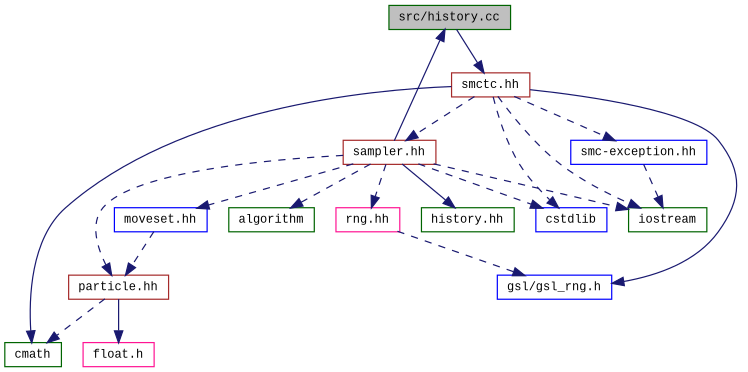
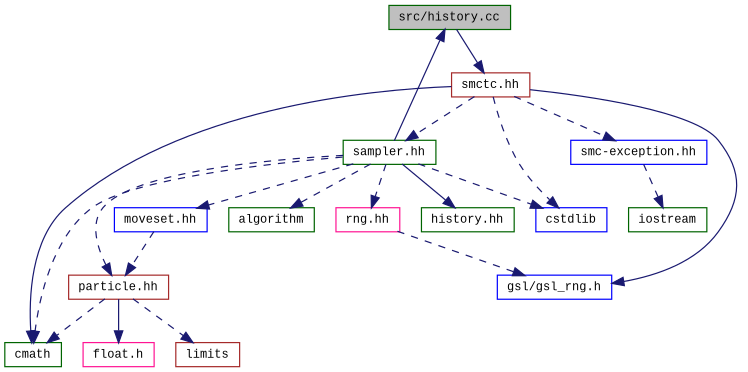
node "sampler.hh": color brown -> darkgreen
edge "smctc.hh" -> "iostream": removed
edge "sampler.hh" -> "iostream": now "sampler.hh" -> "cmath"
node "limits": added
